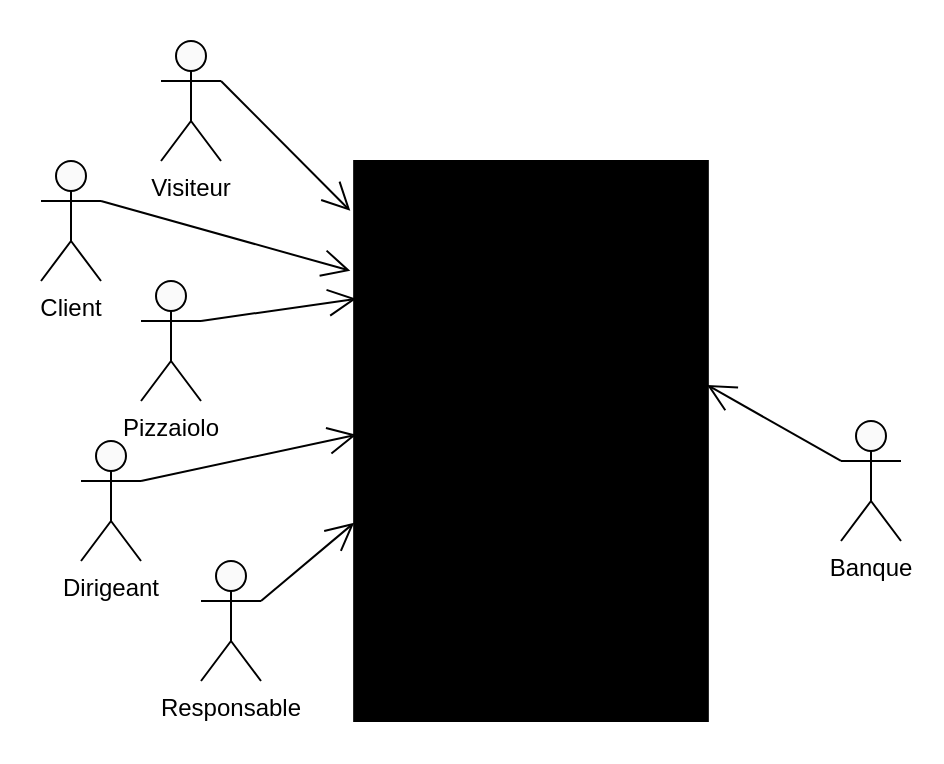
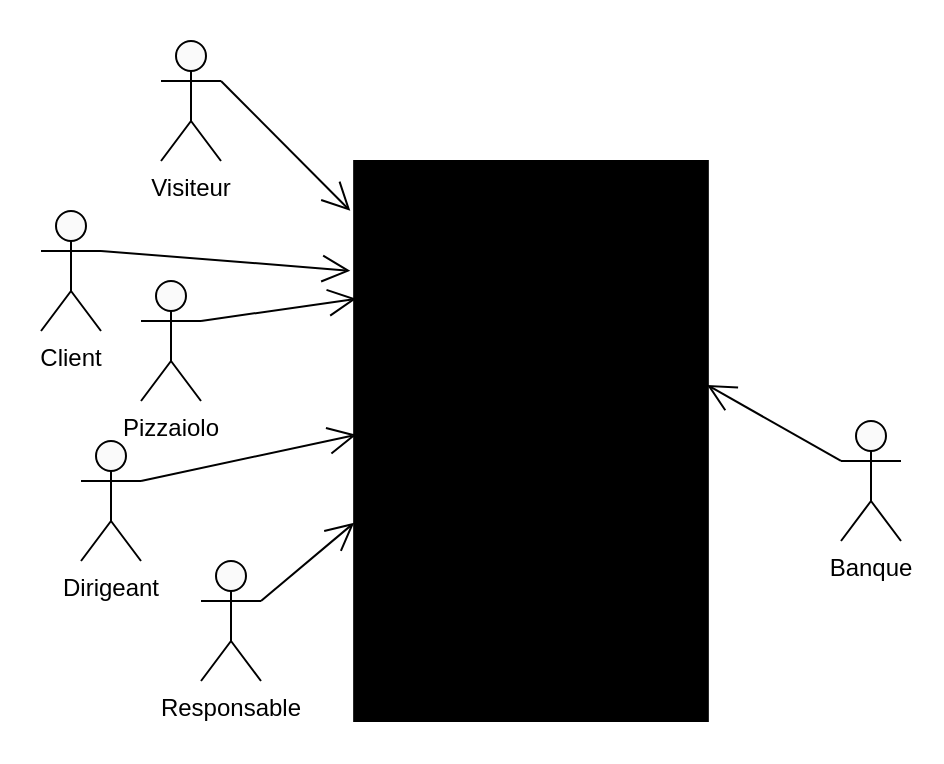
node "Client": moved (71, 221) -> (71, 271)
